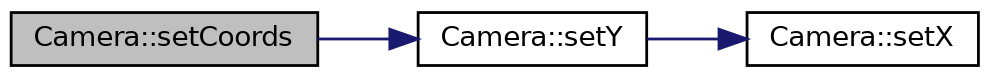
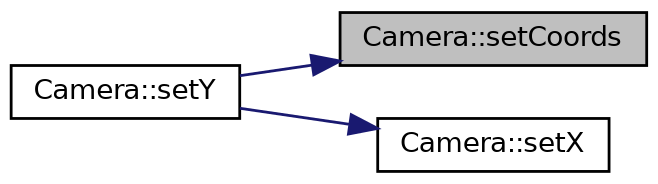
edge "Camera::setCoords" -> "Camera::setY": reversed
